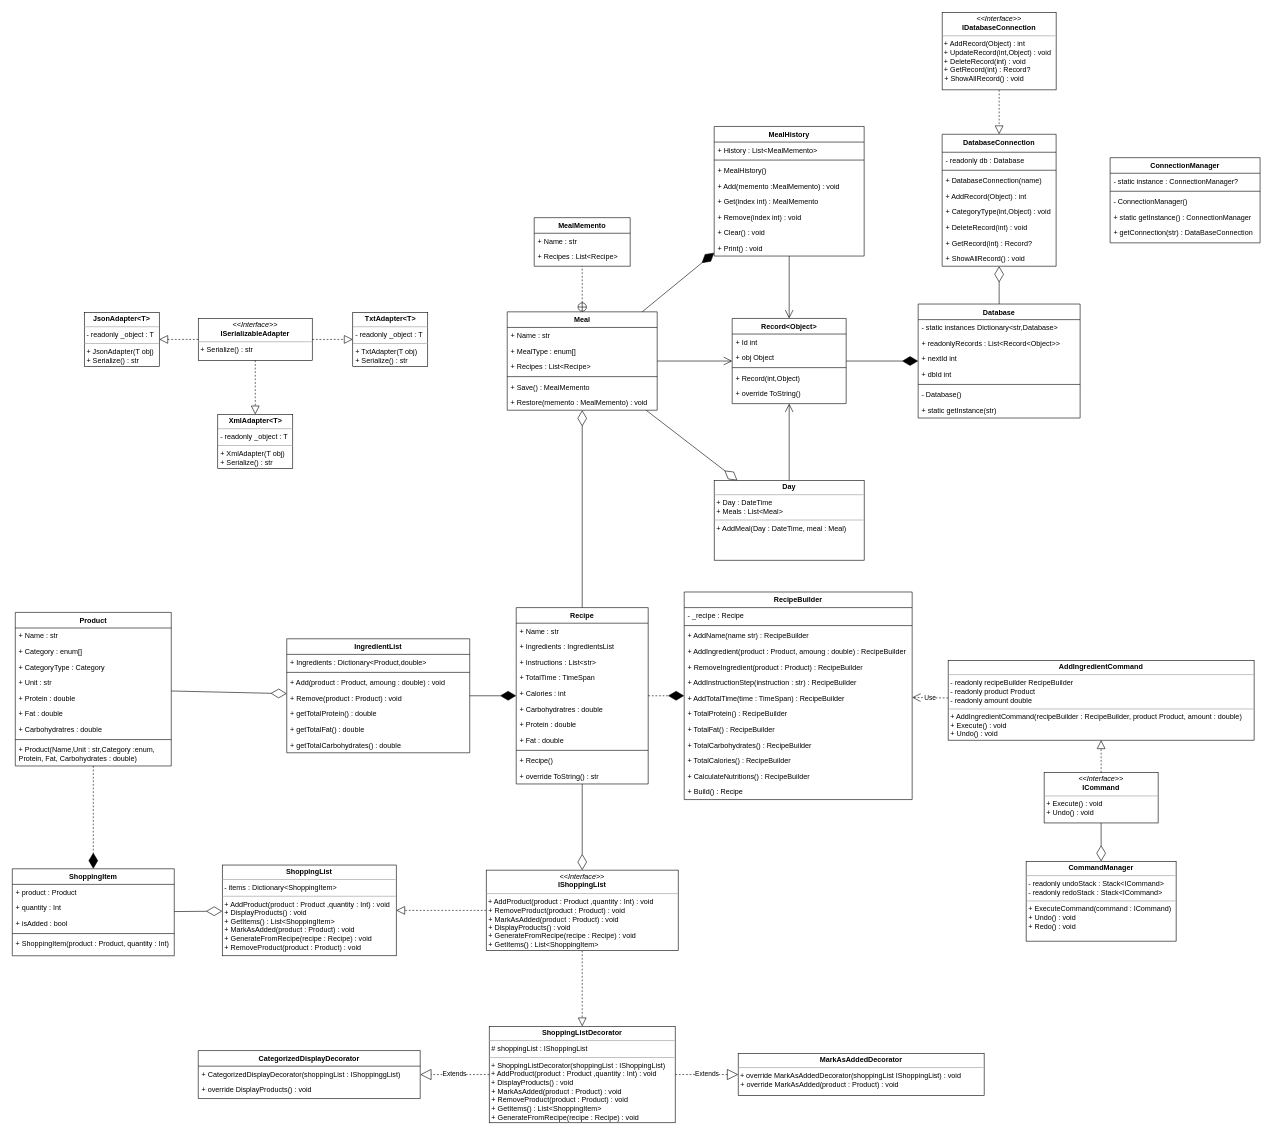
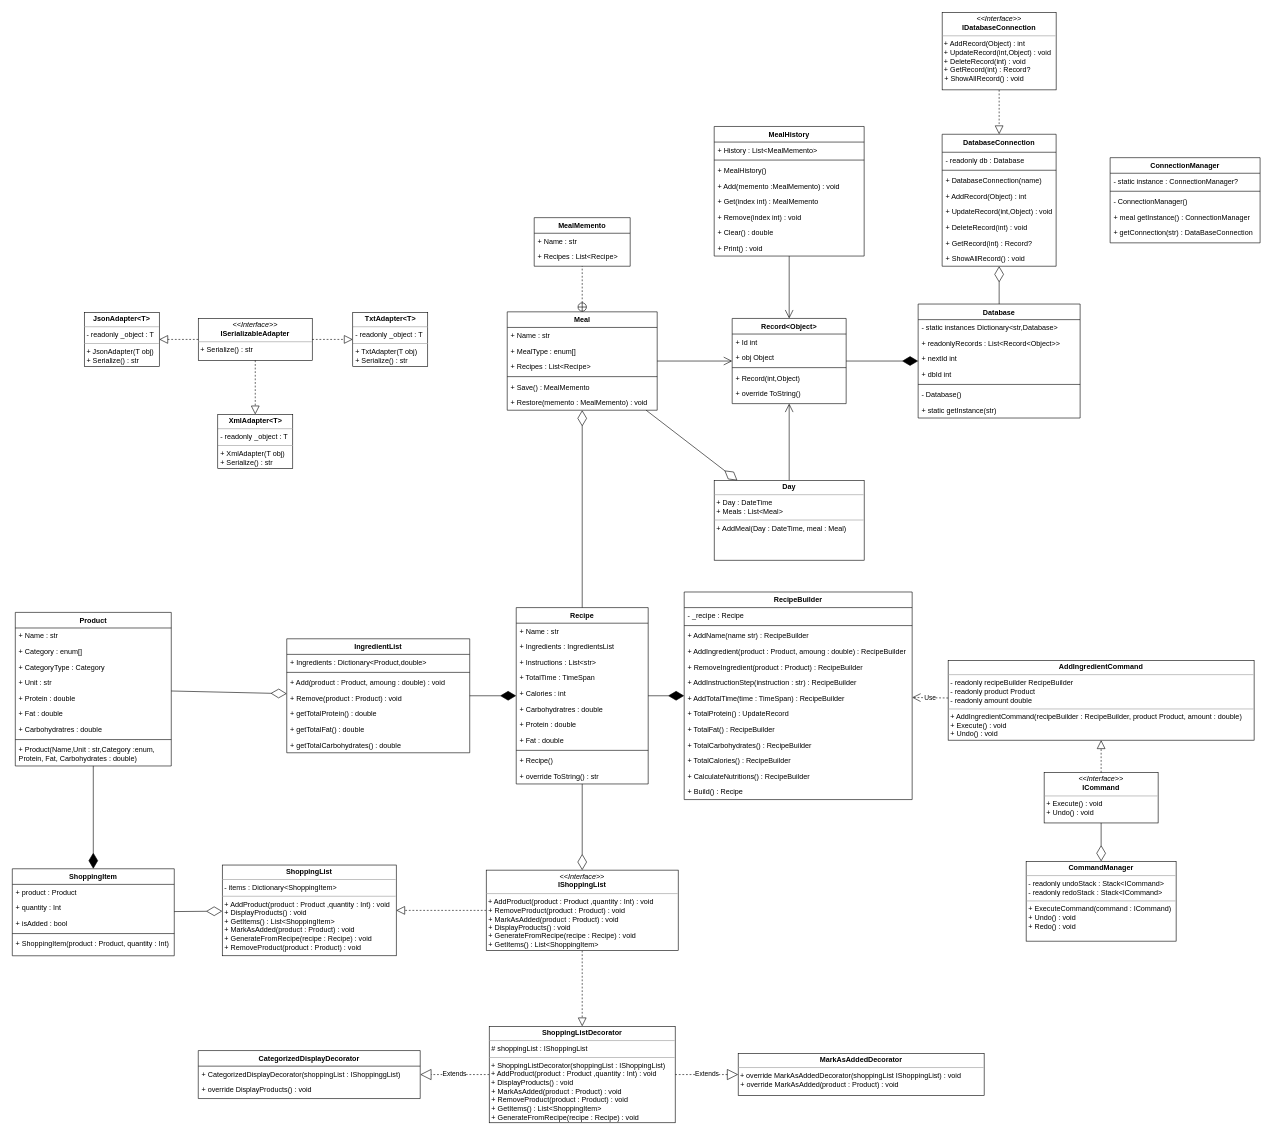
node "+ CategoryType(int,Object) : void": label "+ CategoryType(int,Object) : void" -> "+ UpdateRecord(int,Object) : void"
node "+ static getInstance() : ConnectionManager": label "+ static getInstance() : ConnectionManager" -> "+ meal getInstance() : ConnectionManager"
node "+ Clear() : void": label "+ Clear() : void" -> "+ Clear() : double"
edge "Meal" -> "MealHistory": removed
edge "Recipe" -> "RecipeBuilder": style dashed -> solid
node "+ TotalProtein() : RecipeBuilder": label "+ TotalProtein() : RecipeBuilder" -> "+ TotalProtein() : UpdateRecord"
edge "Product" -> "ShoppingItem": style dashed -> solid
